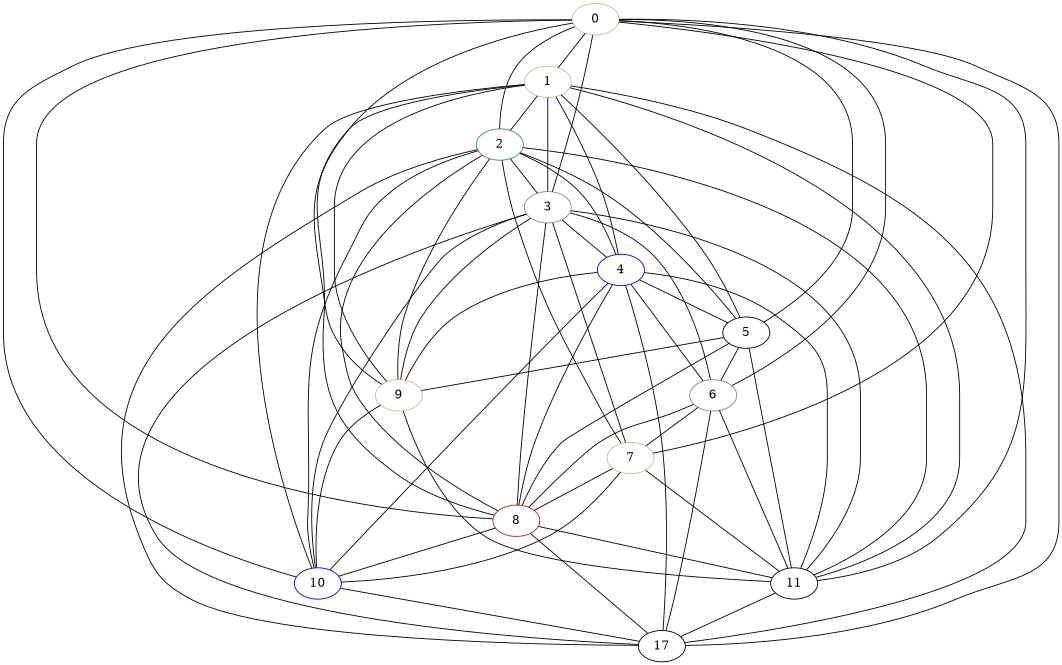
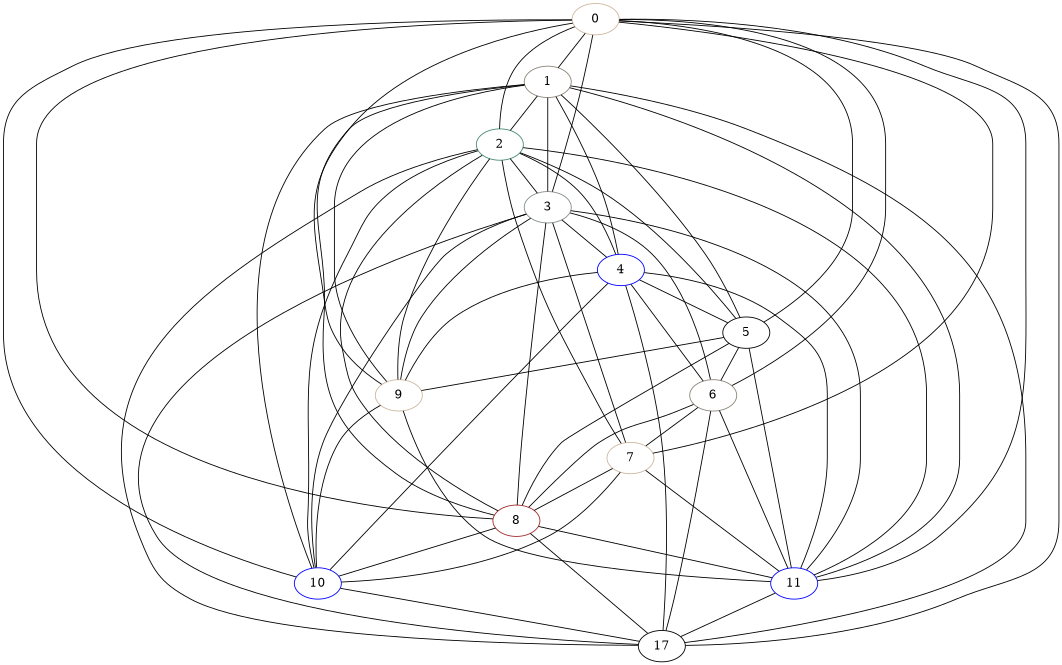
node "1": color bisque3 -> antiquewhite4
edge "4" -- "8": removed
node "11": color black -> blue1
